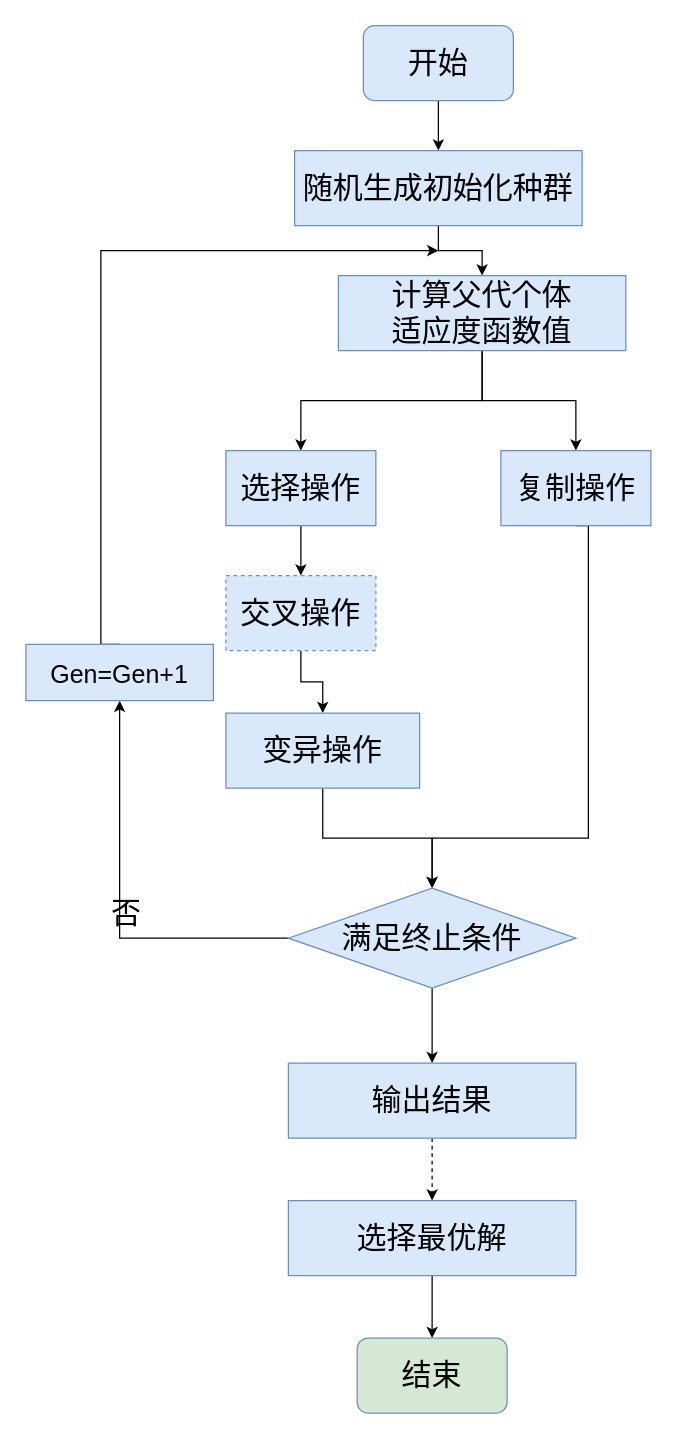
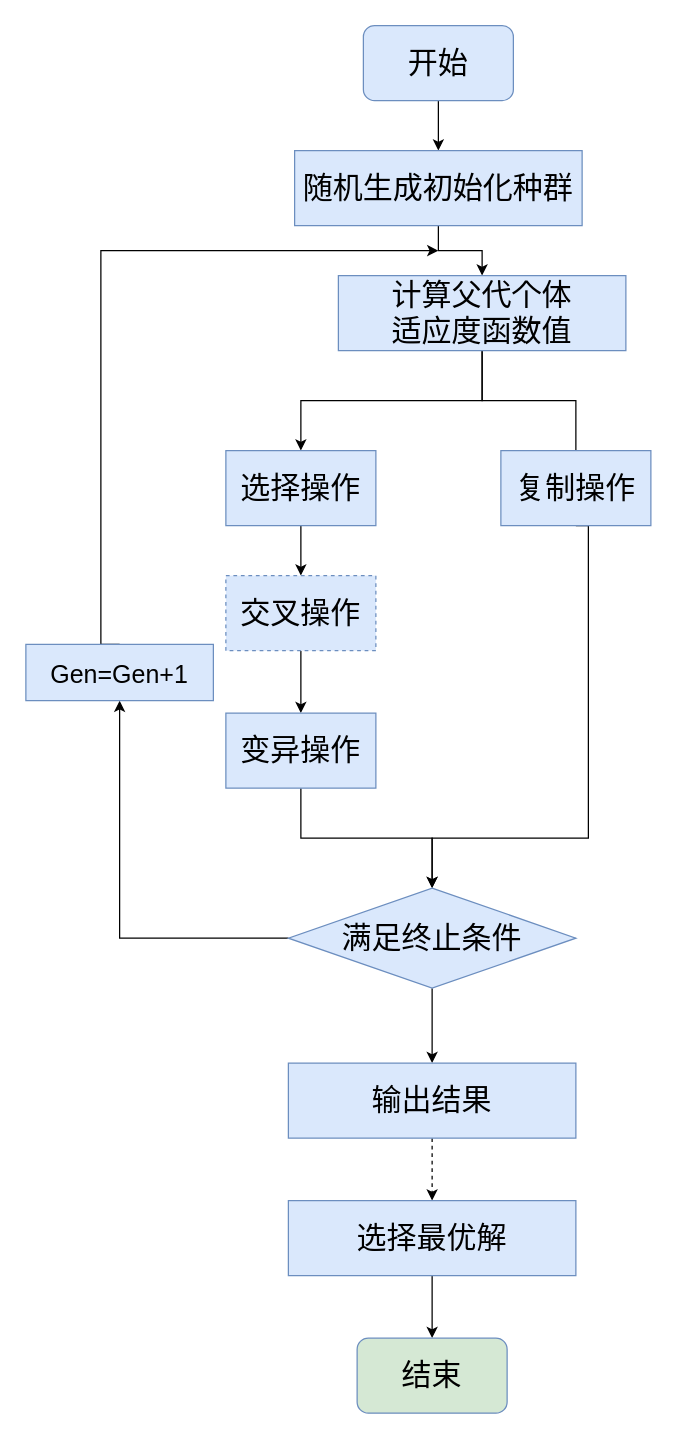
edge "计算父代个体 适应度函数值" -> "复制操作": arrowhead classic -> none
node "变异操作": size 194x75 -> 150x75
node "否": removed
